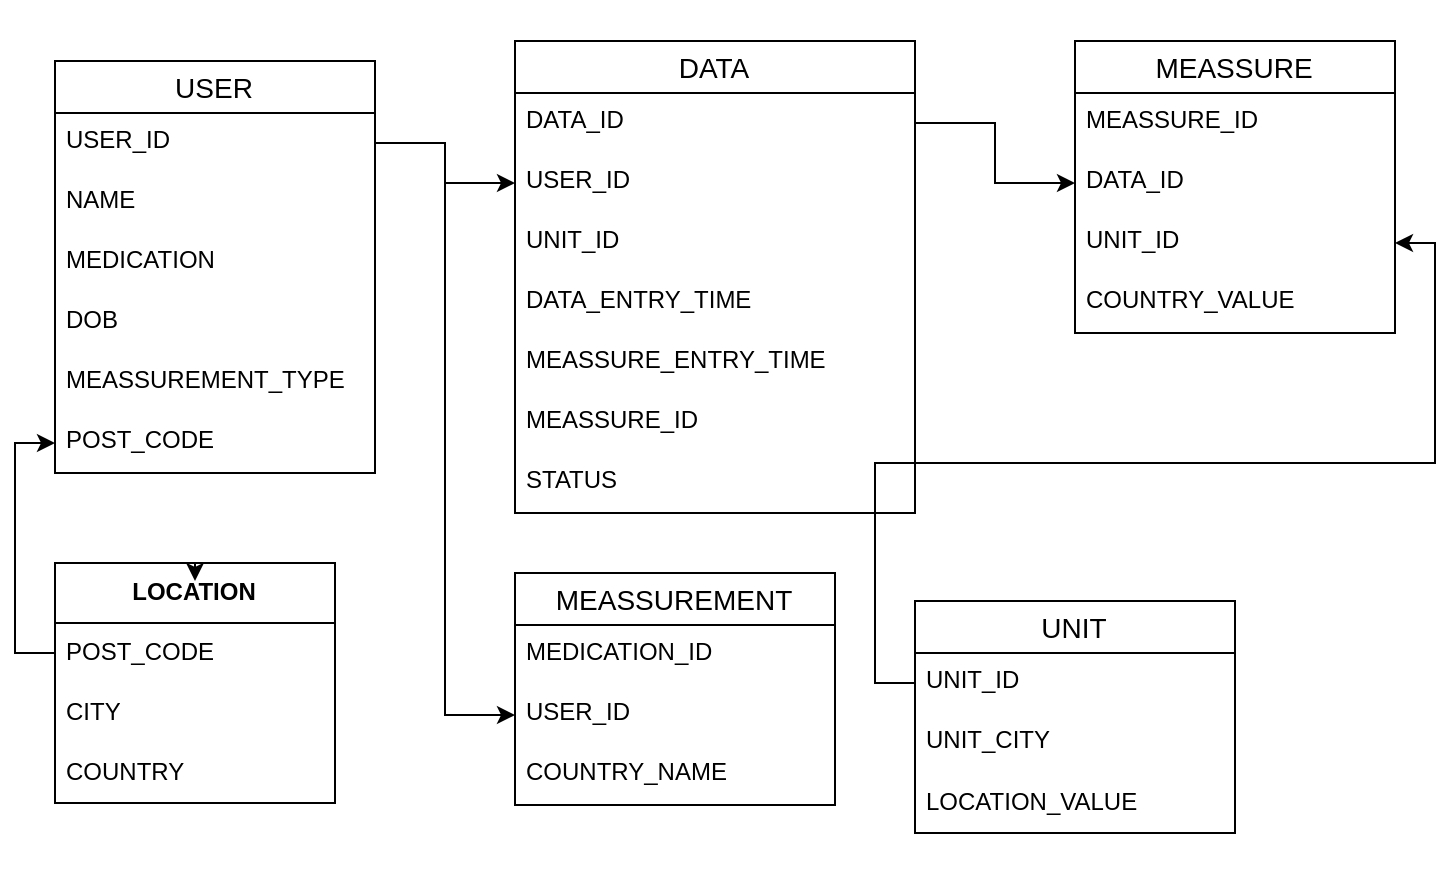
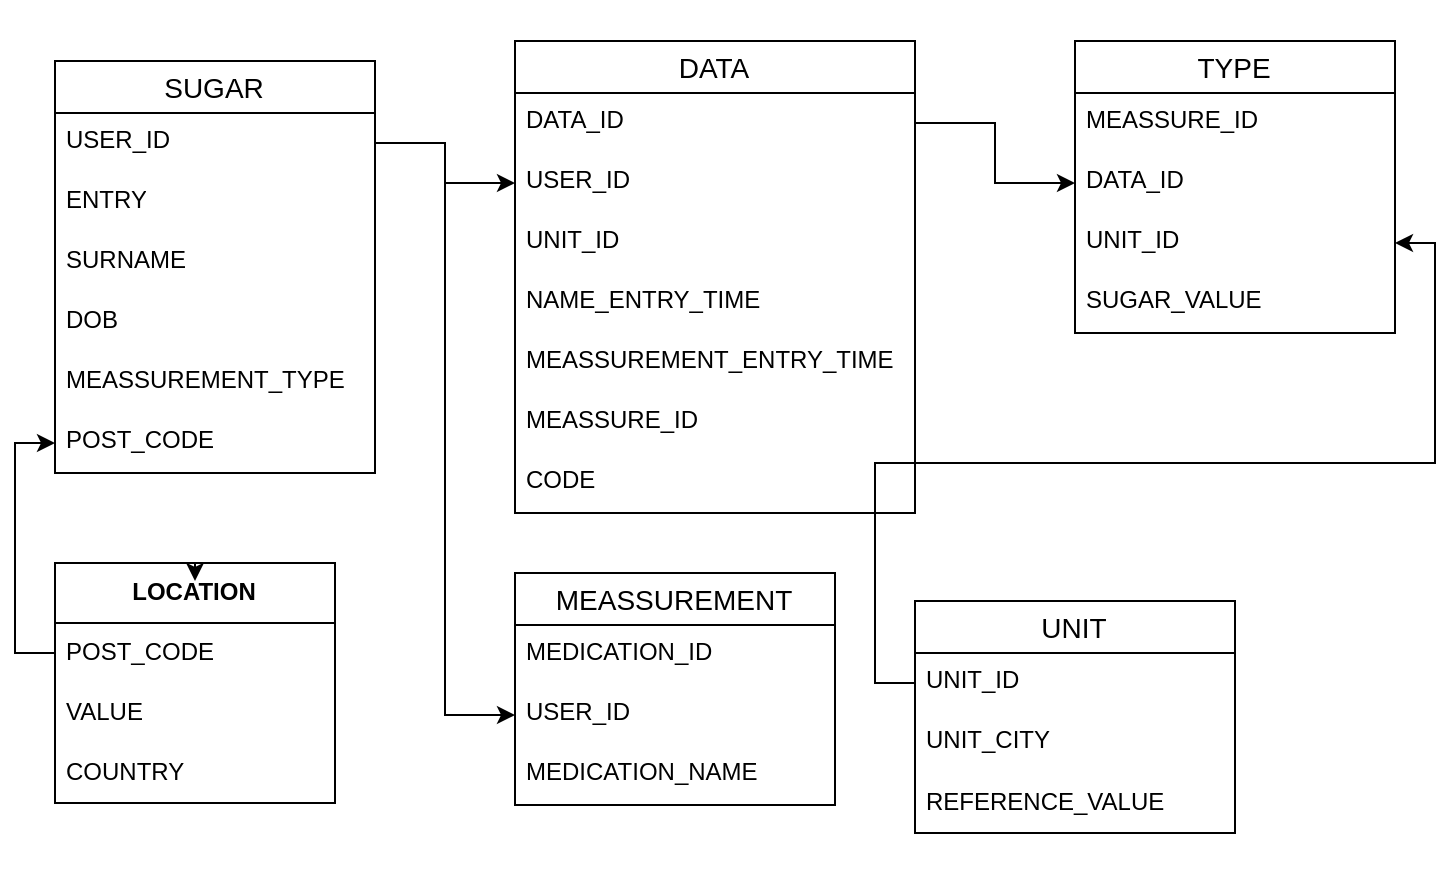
node "MEASSURE": label "MEASSURE" -> "TYPE"
node "USER": label "USER" -> "SUGAR"
node "NAME": label "NAME" -> "ENTRY"
node "MEDICATION": label "MEDICATION" -> "SURNAME"
node "DATA_ENTRY_TIME": label "DATA_ENTRY_TIME" -> "NAME_ENTRY_TIME"
node "COUNTRY_VALUE": label "COUNTRY_VALUE" -> "SUGAR_VALUE"
node "MEASSURE_ENTRY_TIME": label "MEASSURE_ENTRY_TIME" -> "MEASSUREMENT_ENTRY_TIME"
node "STATUS": label "STATUS" -> "CODE"
node "CITY": label "CITY" -> "VALUE"
node "COUNTRY_NAME": label "COUNTRY_NAME" -> "MEDICATION_NAME"
node "LOCATION_VALUE": label "LOCATION_VALUE" -> "REFERENCE_VALUE"
